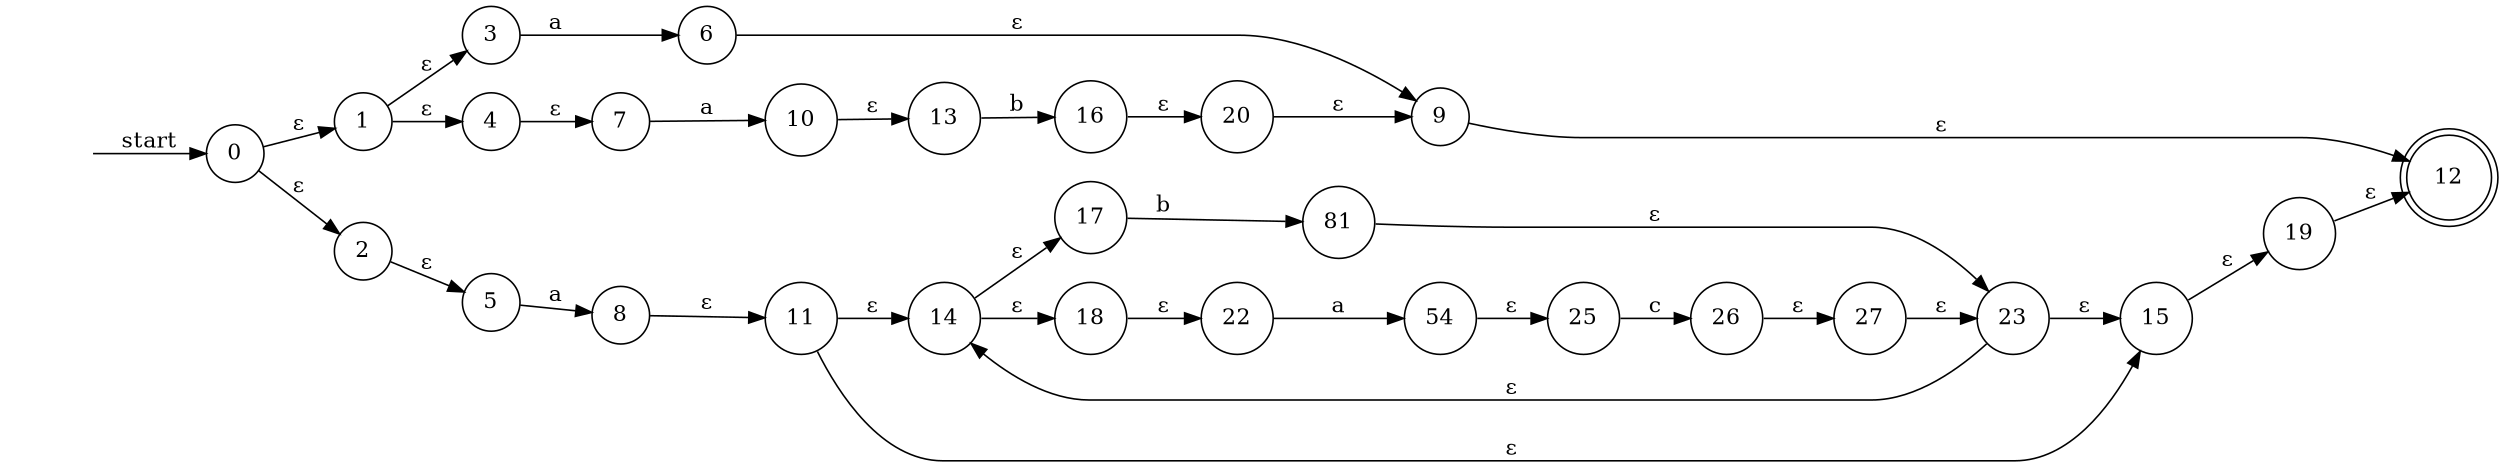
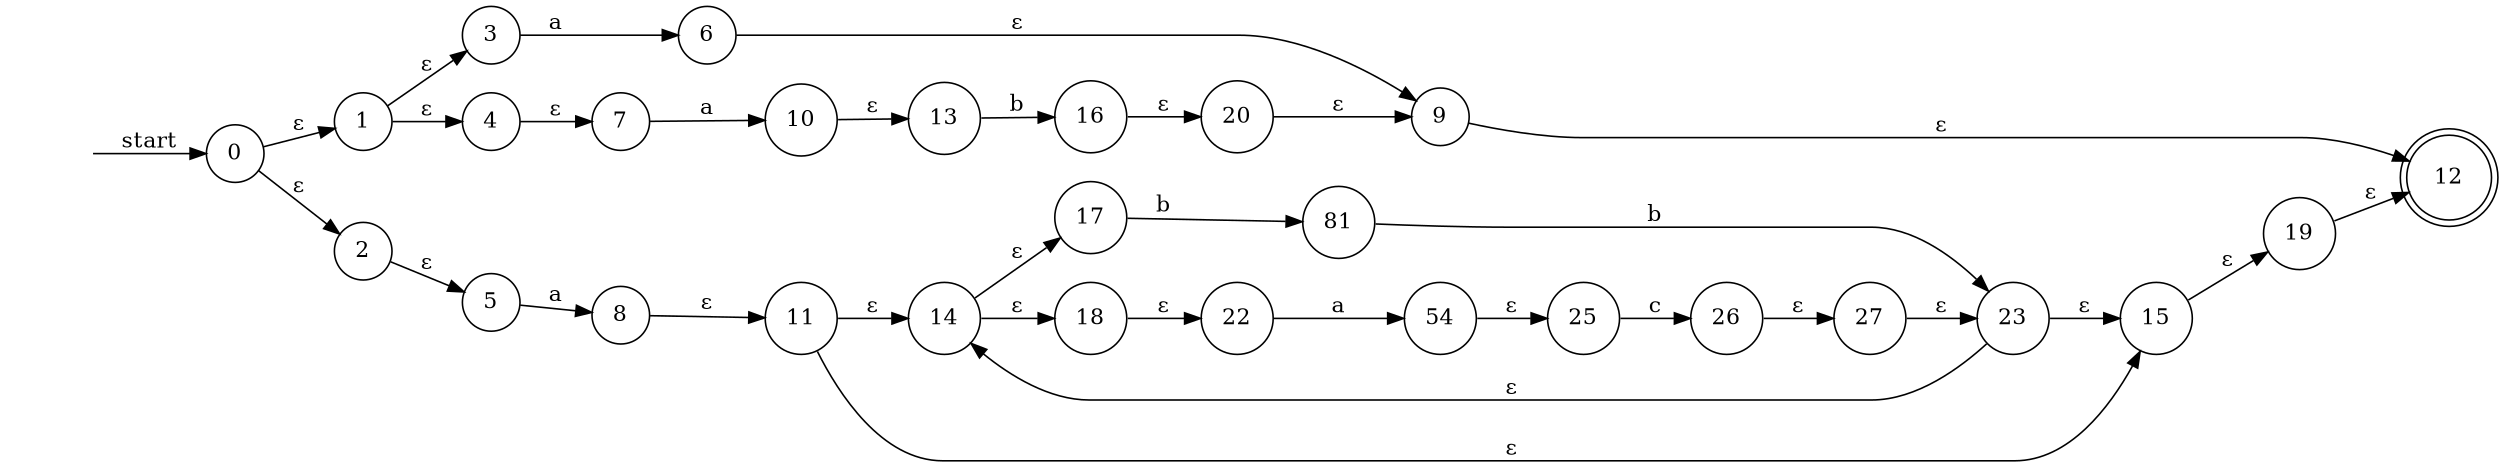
edge "81" -> "23": label "ε" -> "b"
